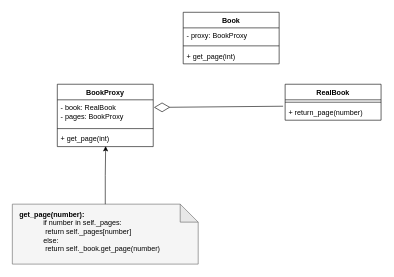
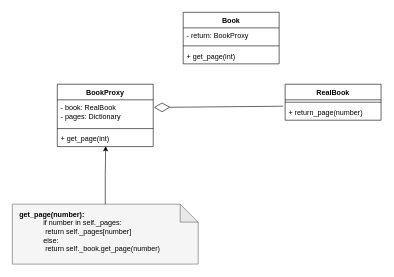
node "- proxy: BookProxy": label "- proxy: BookProxy" -> "- return: BookProxy"
node "- book: RealBook - pages: BookProxy": label "- book: RealBook - pages: BookProxy" -> "- book: RealBook - pages: Dictionary"
